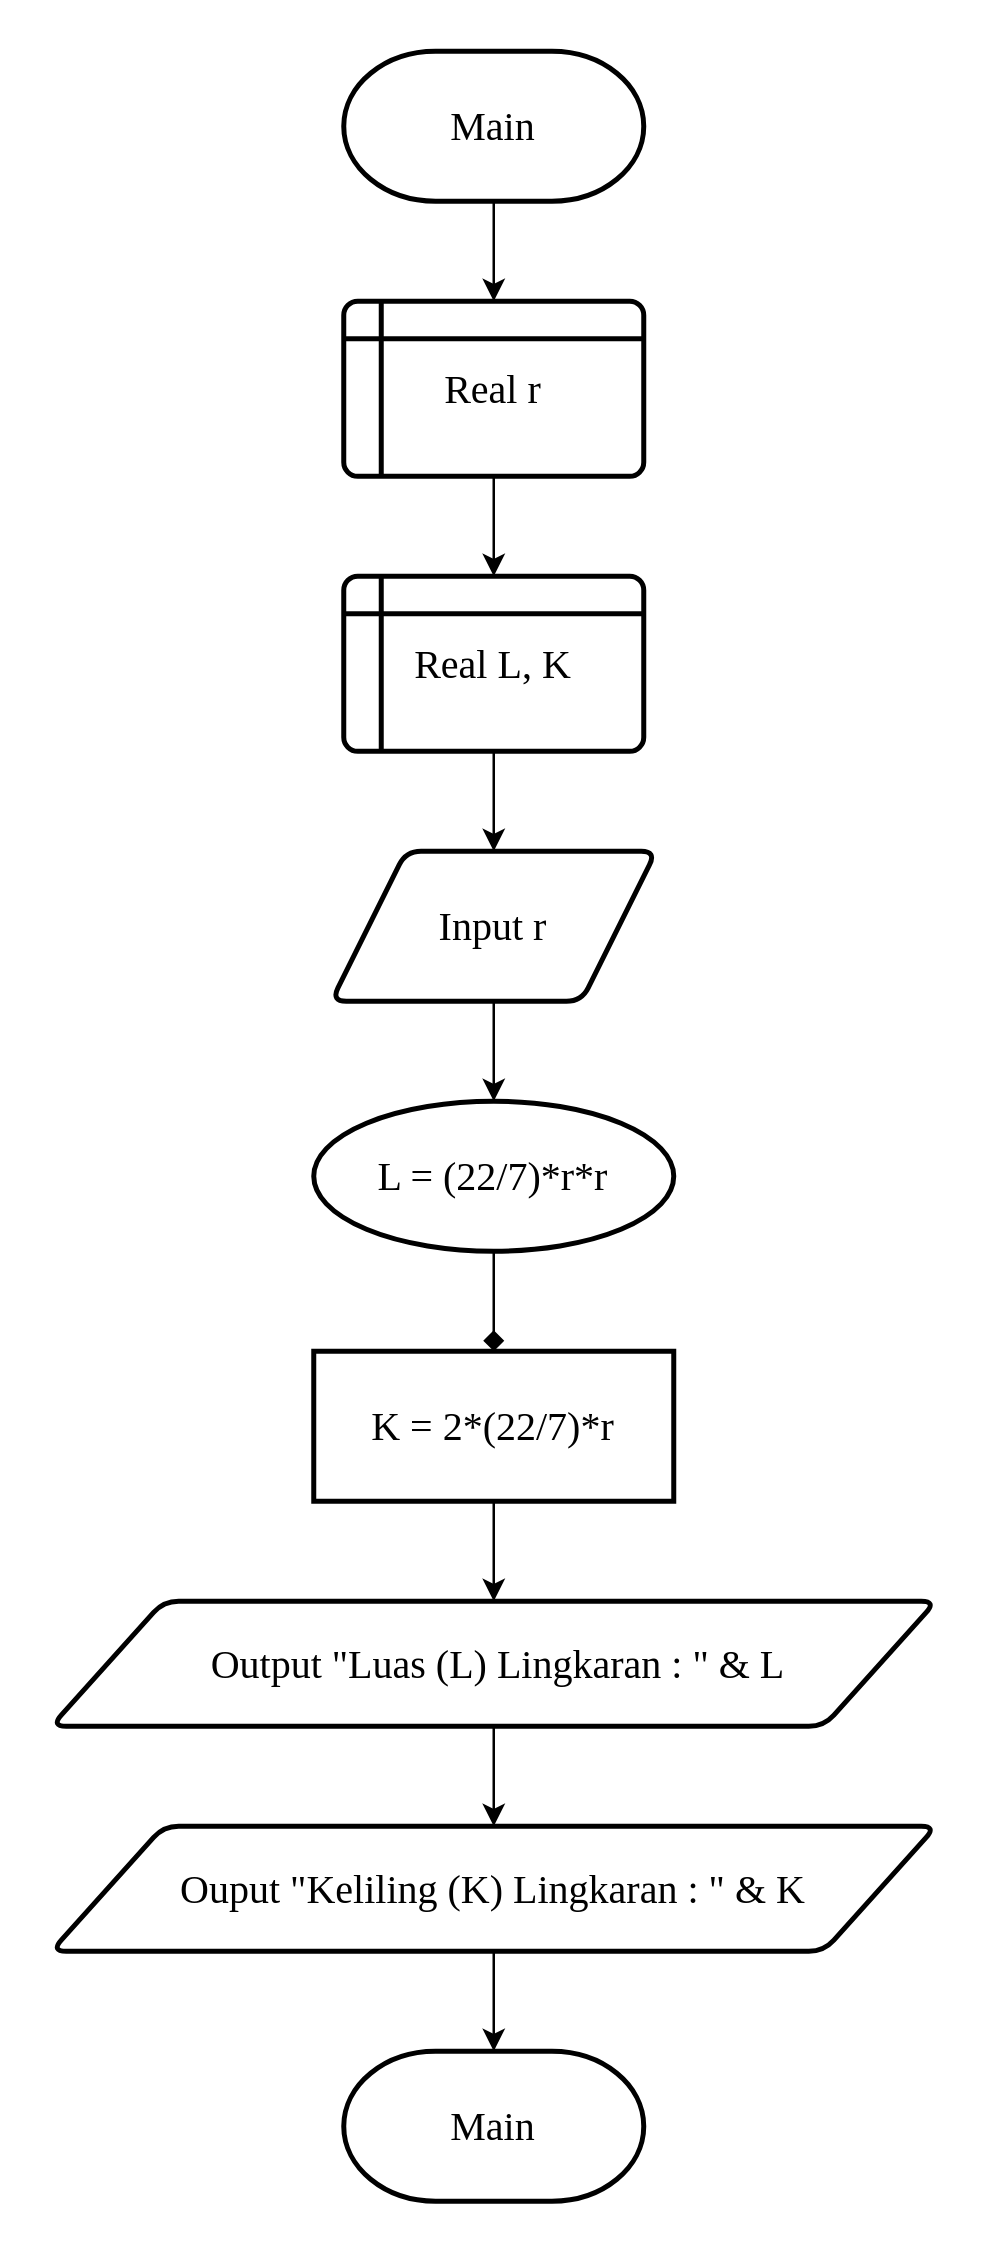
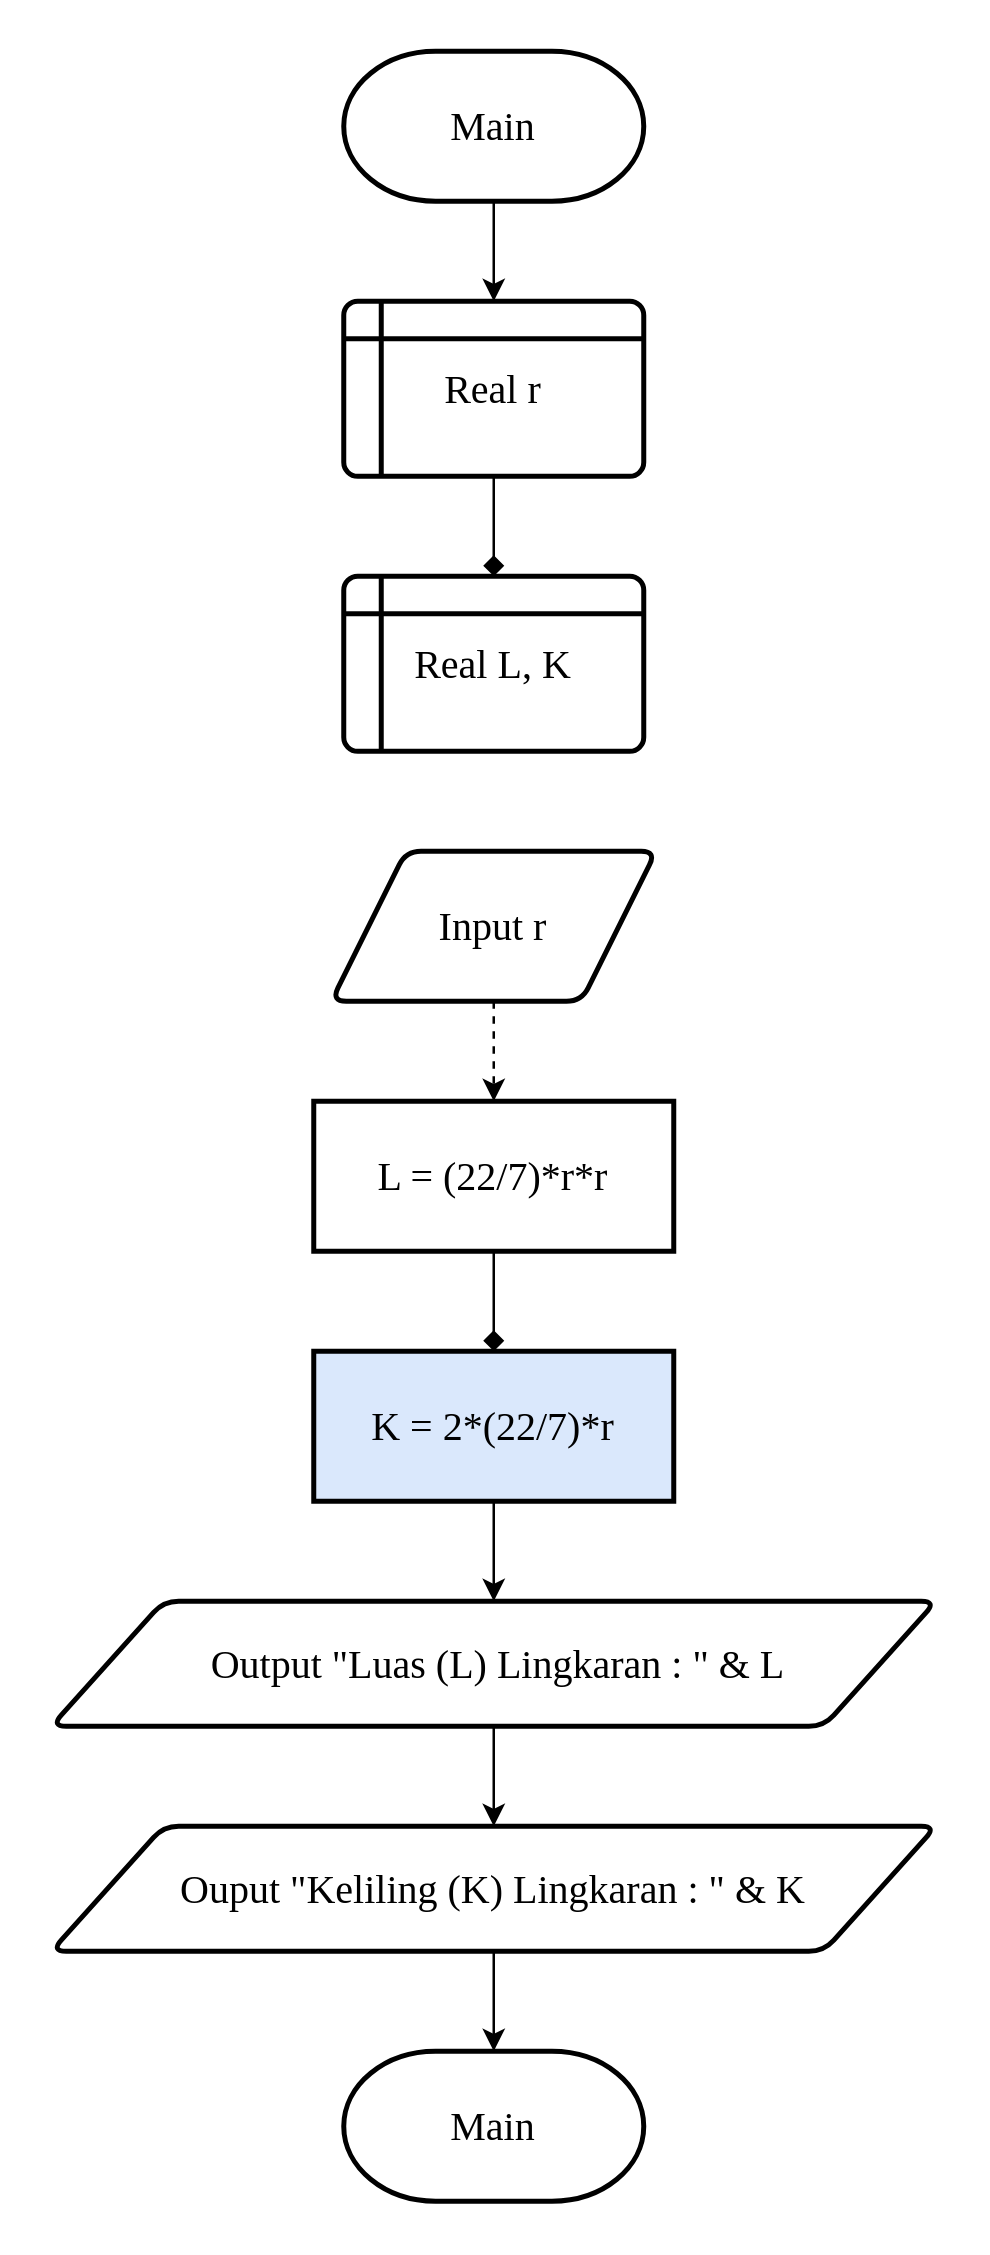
edge "Real r" -> "Real L, K": arrowhead classic -> diamond
edge "Real L, K" -> "Input r": removed
edge "Input r" -> "L = (22/7)*r*r": style solid -> dashed
node "L = (22/7)*r*r": shape ellipse -> rounded rectangle
node "K = 2*(22/7)*r": fillcolor #ffffff -> #dae8fc
